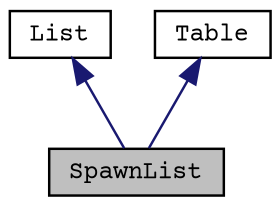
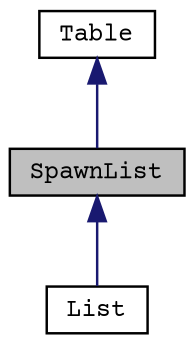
edge "SpawnList" -> "List": reversed
